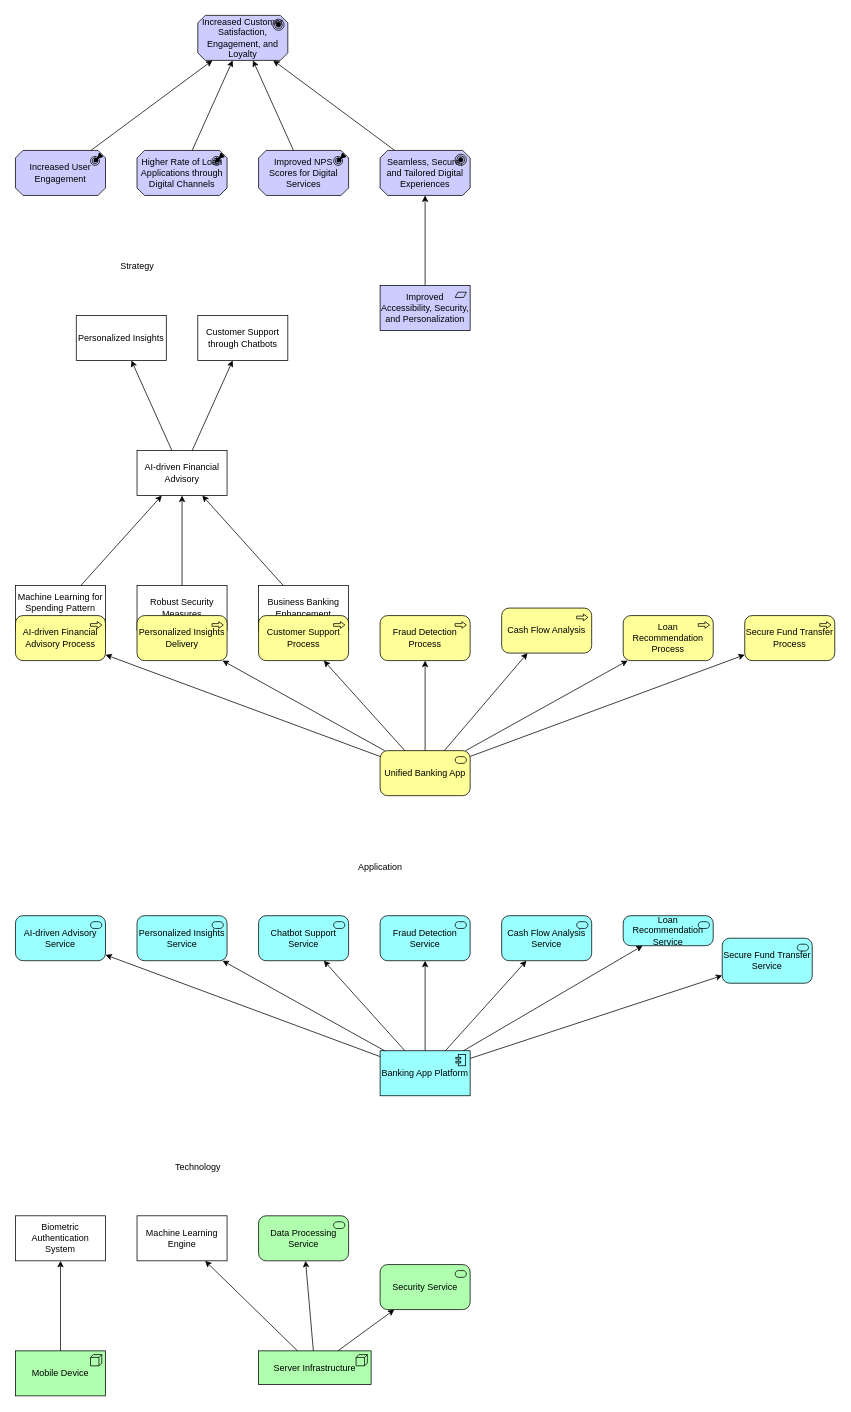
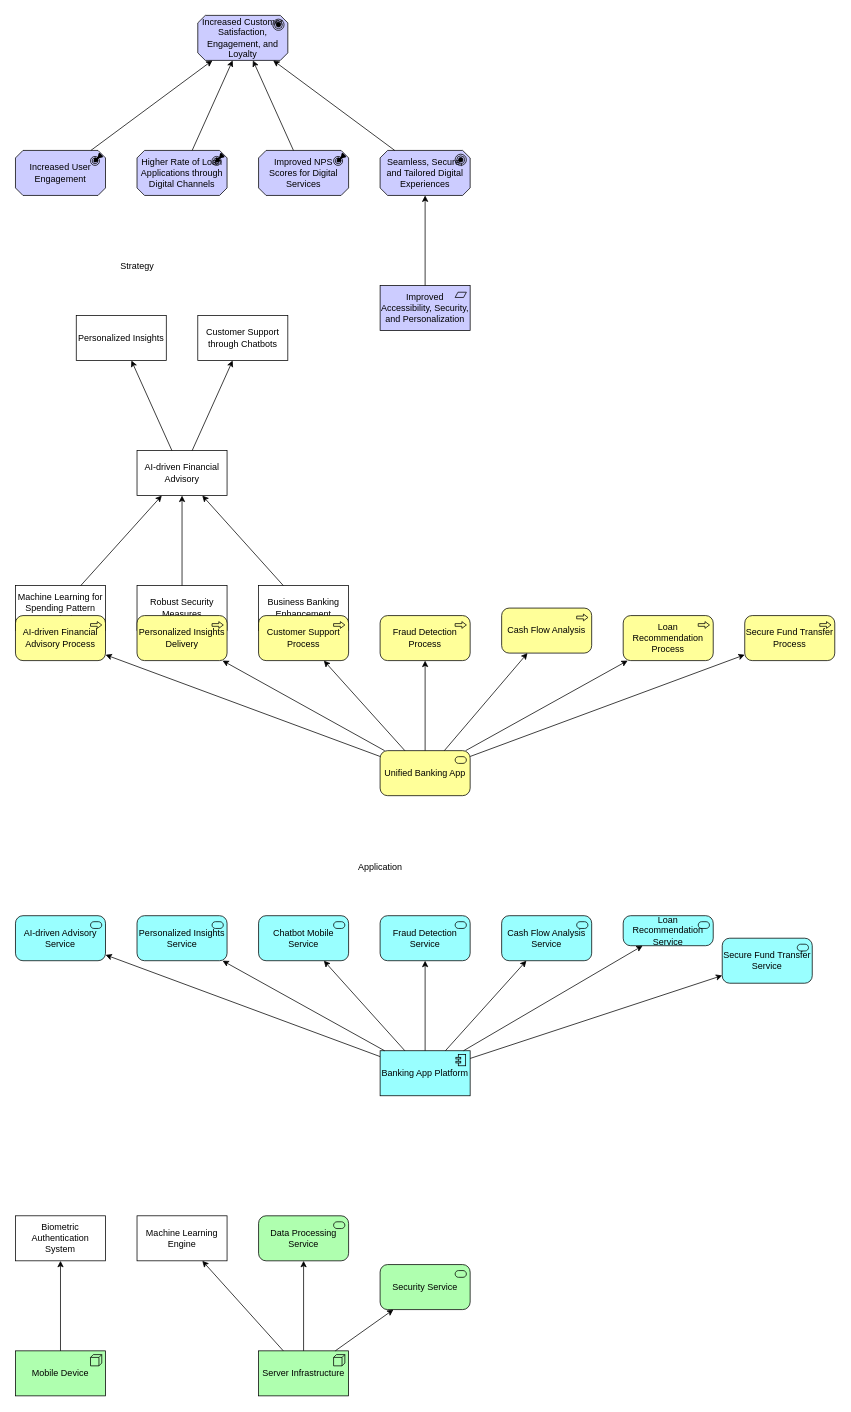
node "Chatbot Support Service": label "Chatbot Support Service" -> "Chatbot Mobile Service"
node "Technology": removed
node "Server Infrastructure": size 113x34 -> 90x45
